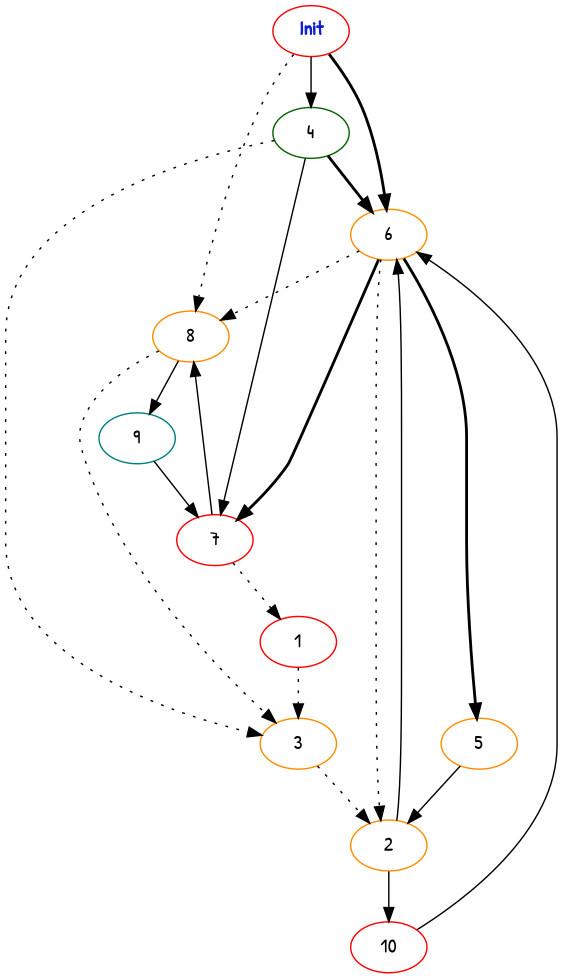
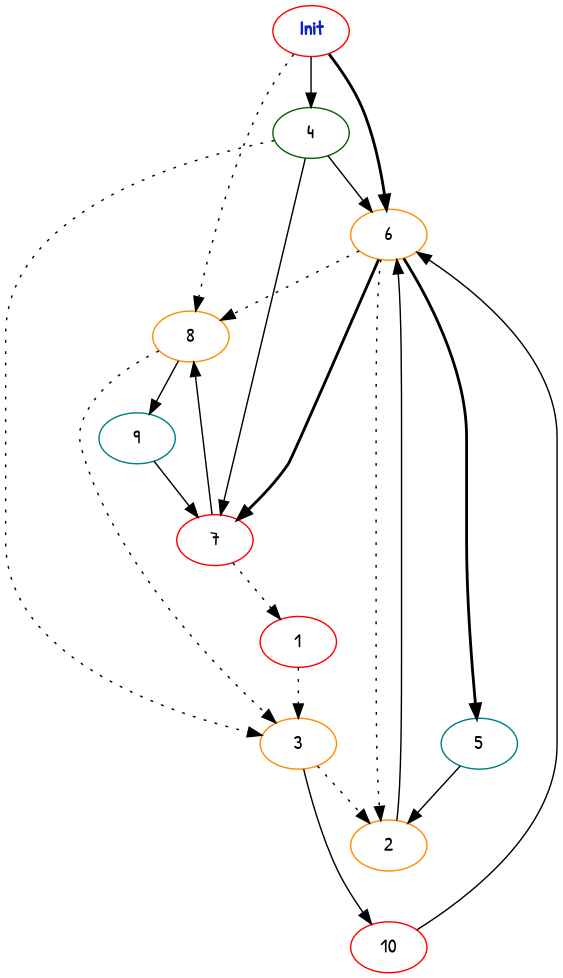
edge "4" -> "6": style bold -> solid
node "5": color darkorange -> teal
edge "2" -> "10": now "3" -> "10"
